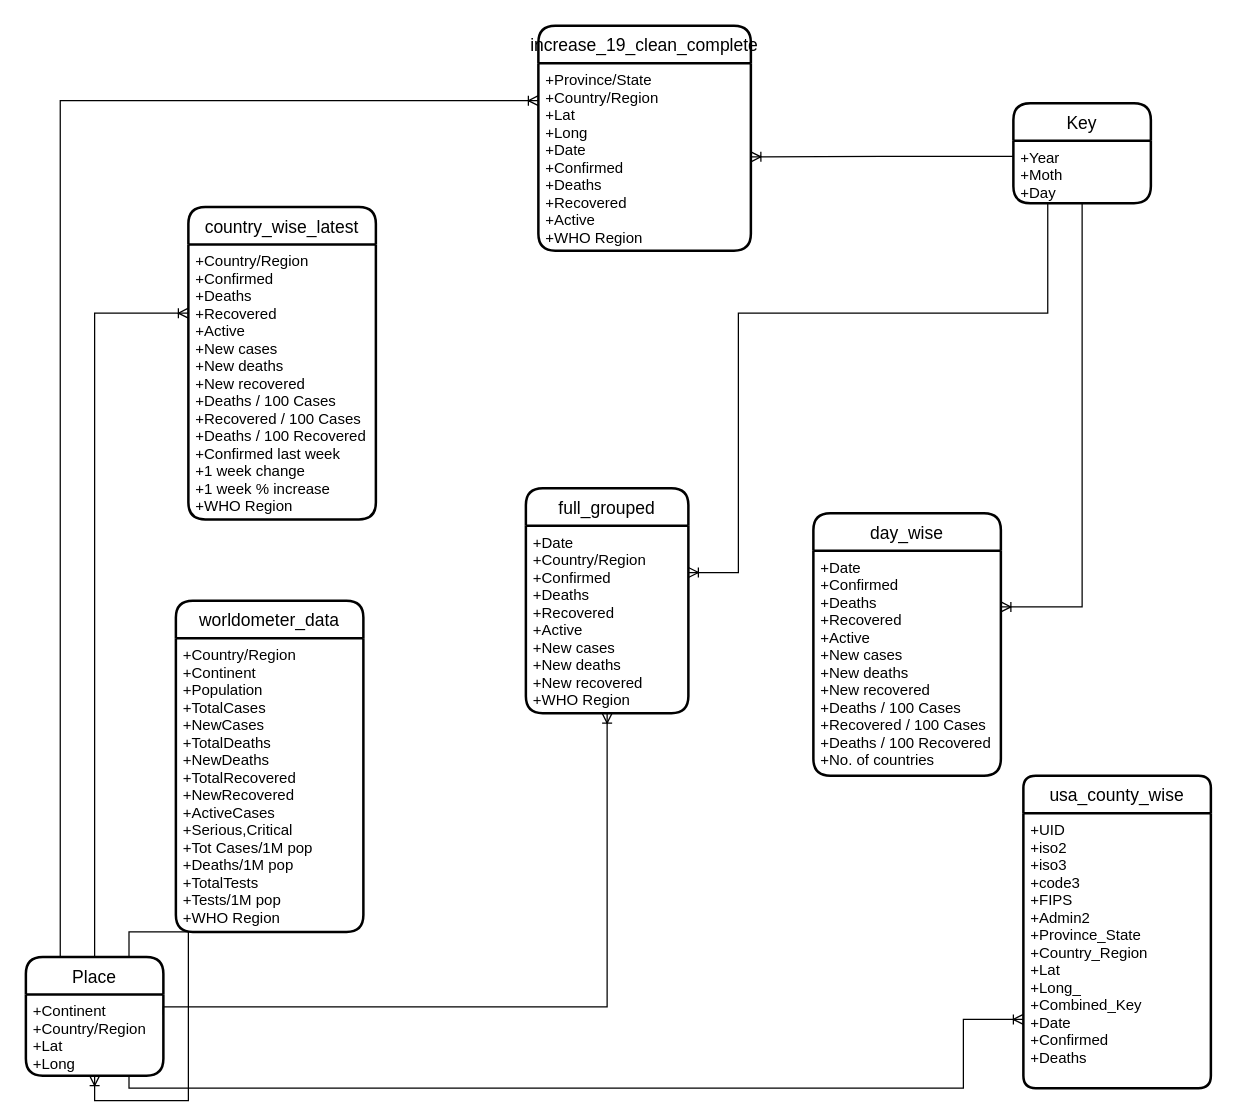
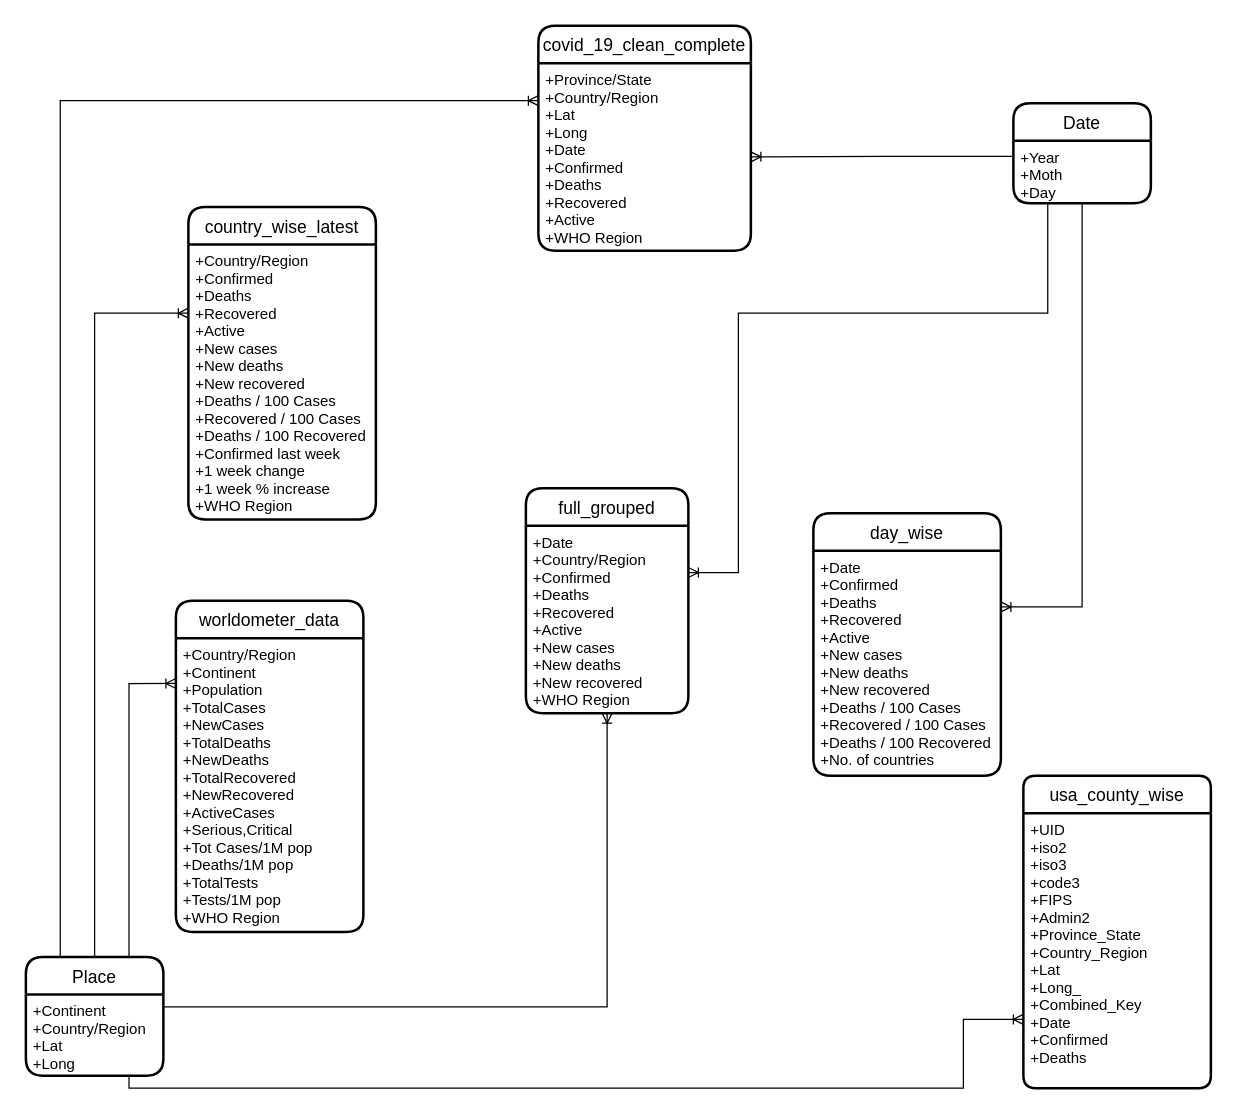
node "increase_19_clean_complete": label "increase_19_clean_complete" -> "covid_19_clean_complete"
node "Key": label "Key" -> "Date"
edge "Place" -> "+Continent +Country/Region +Lat +Long": now "Place" -> "worldometer_data"
